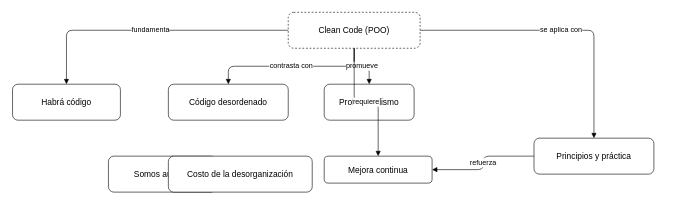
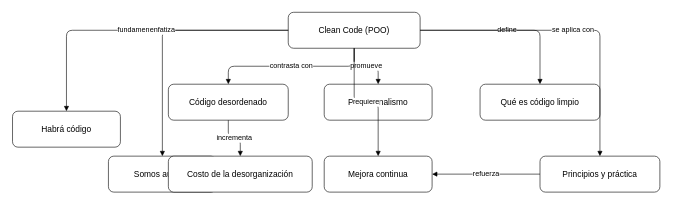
node "Clean Code (POO)": style dashed -> solid
edge "Clean Code (POO)" -> "Qué es código limpio": added, label "define"
edge "Clean Code (POO)" -> "Somos autores": added, label "enfatiza"
node "Habrá código": moved (66, 102) -> (66, 129)
node "Profesionalismo": size 90x36 -> 108x36
node "Qué es código limpio": added
edge "Código desordenado" -> "Costo de la desorganización": added, label "incrementa"
node "Principios y práctica": moved (594, 156) -> (600, 174)
node "Mejora continua": size 108x27 -> 108x36
